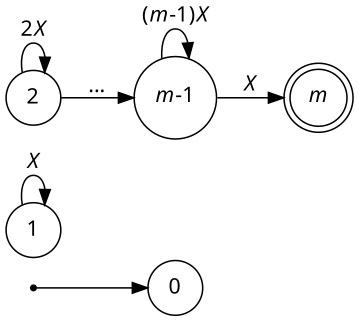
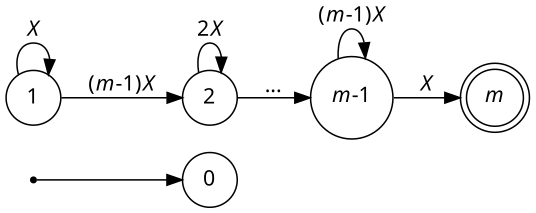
edge "1" -> "2": added, label "( m -1) X"
